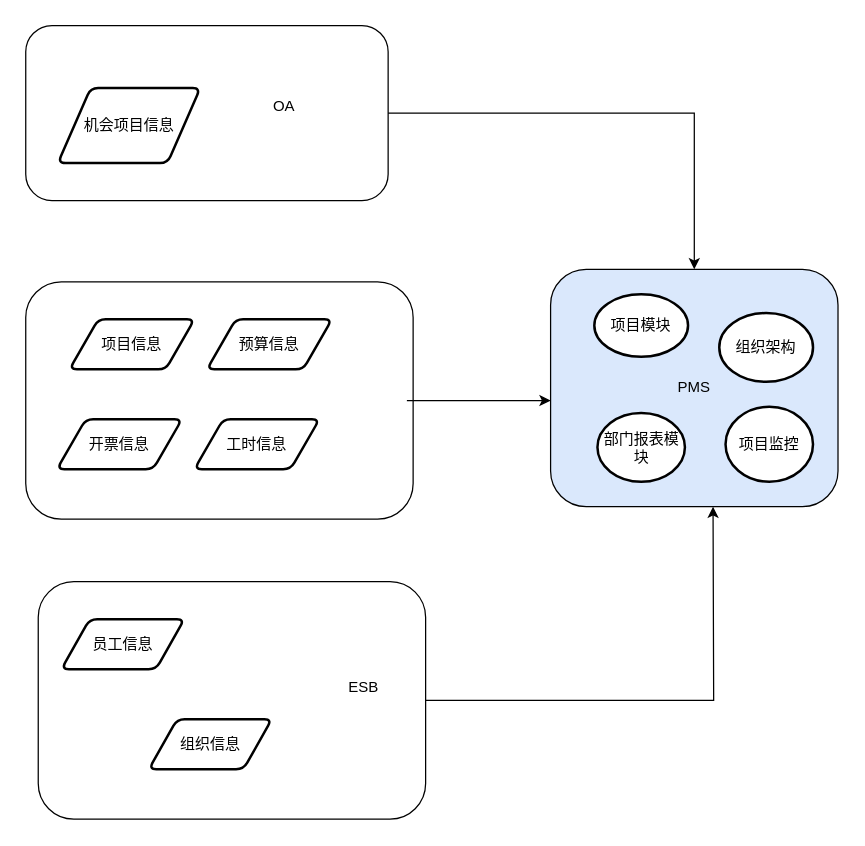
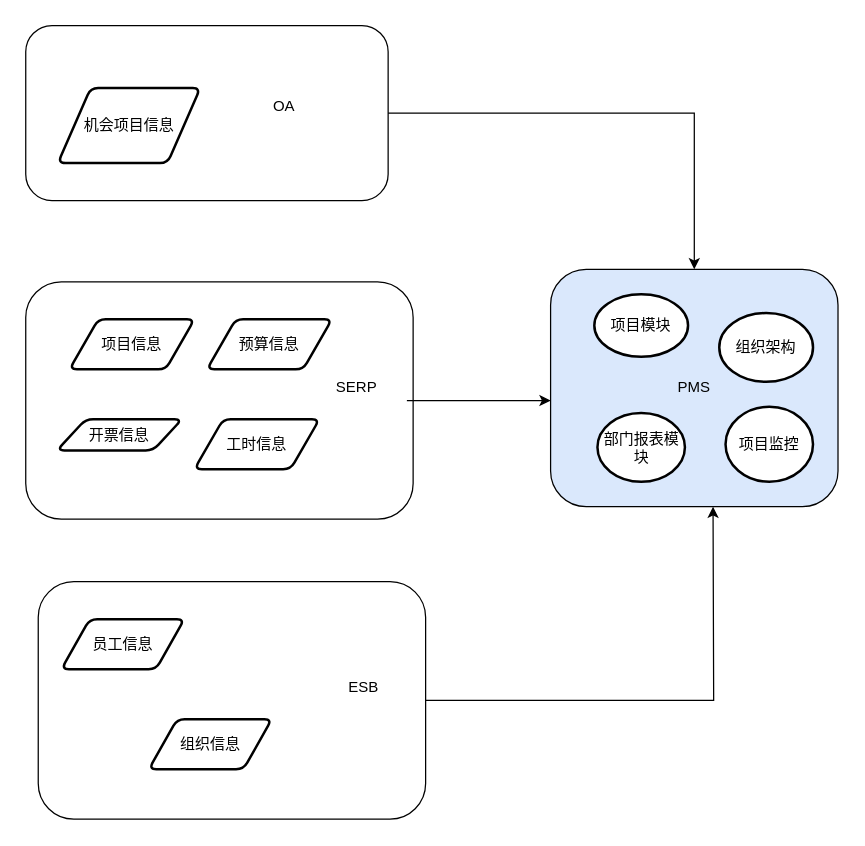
node "SERP": added
node "开票信息": size 125x50 -> 125x31
